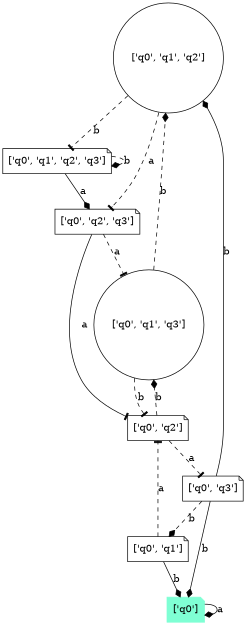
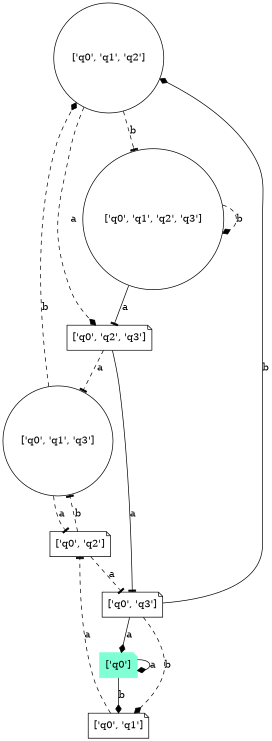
node "['q0', 'q1', 'q2', 'q3']": shape note -> circle
edge "['q0', 'q1', 'q2']" -> "['q0', 'q2', 'q3']": arrowhead tee -> diamond
edge "['q0', 'q1', 'q2', 'q3']" -> "['q0', 'q2', 'q3']": arrowhead diamond -> tee
edge "['q0', 'q2', 'q3']" -> "['q0', 'q2']": now "['q0', 'q2', 'q3']" -> "['q0', 'q3']"
edge "['q0', 'q1', 'q3']" -> "['q0', 'q2']": label "b" -> "a"
edge "['q0', 'q2']" -> "['q0', 'q1', 'q3']": arrowhead diamond -> tee
edge "['q0', 'q3']" -> "['q0']": label "b" -> "a"
edge "['q0', 'q1']" -> "['q0']": reversed
